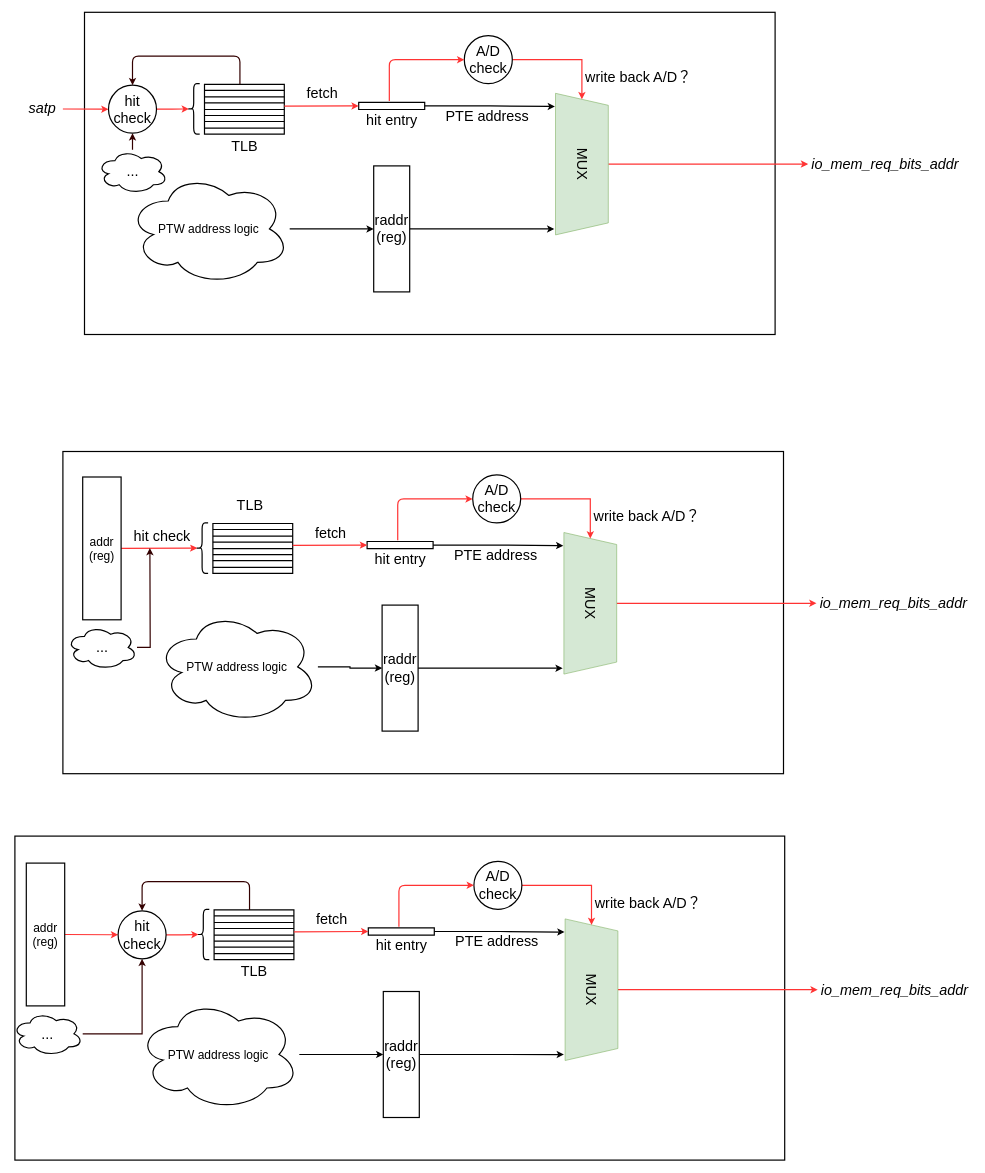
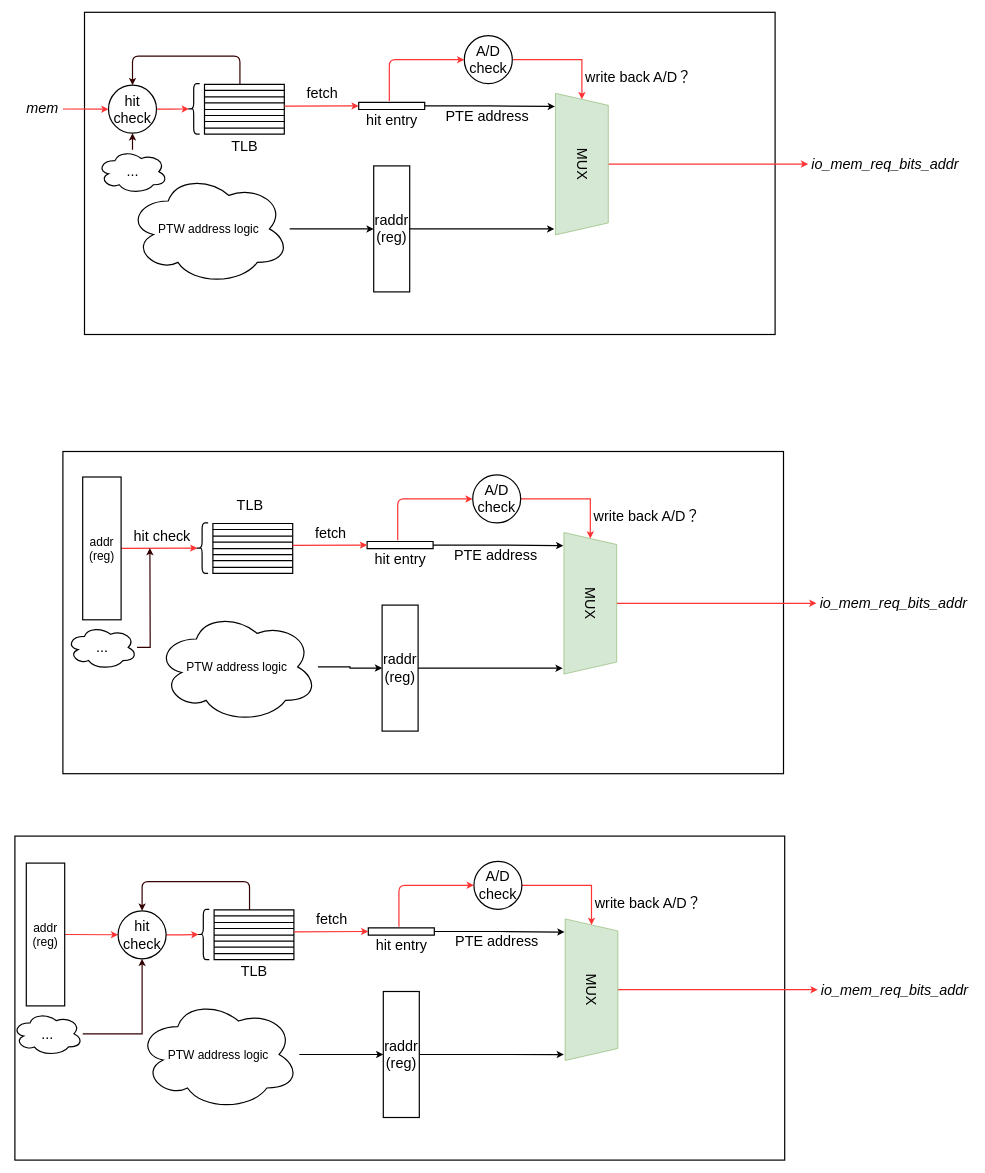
node "satp": label "satp" -> "mem"
